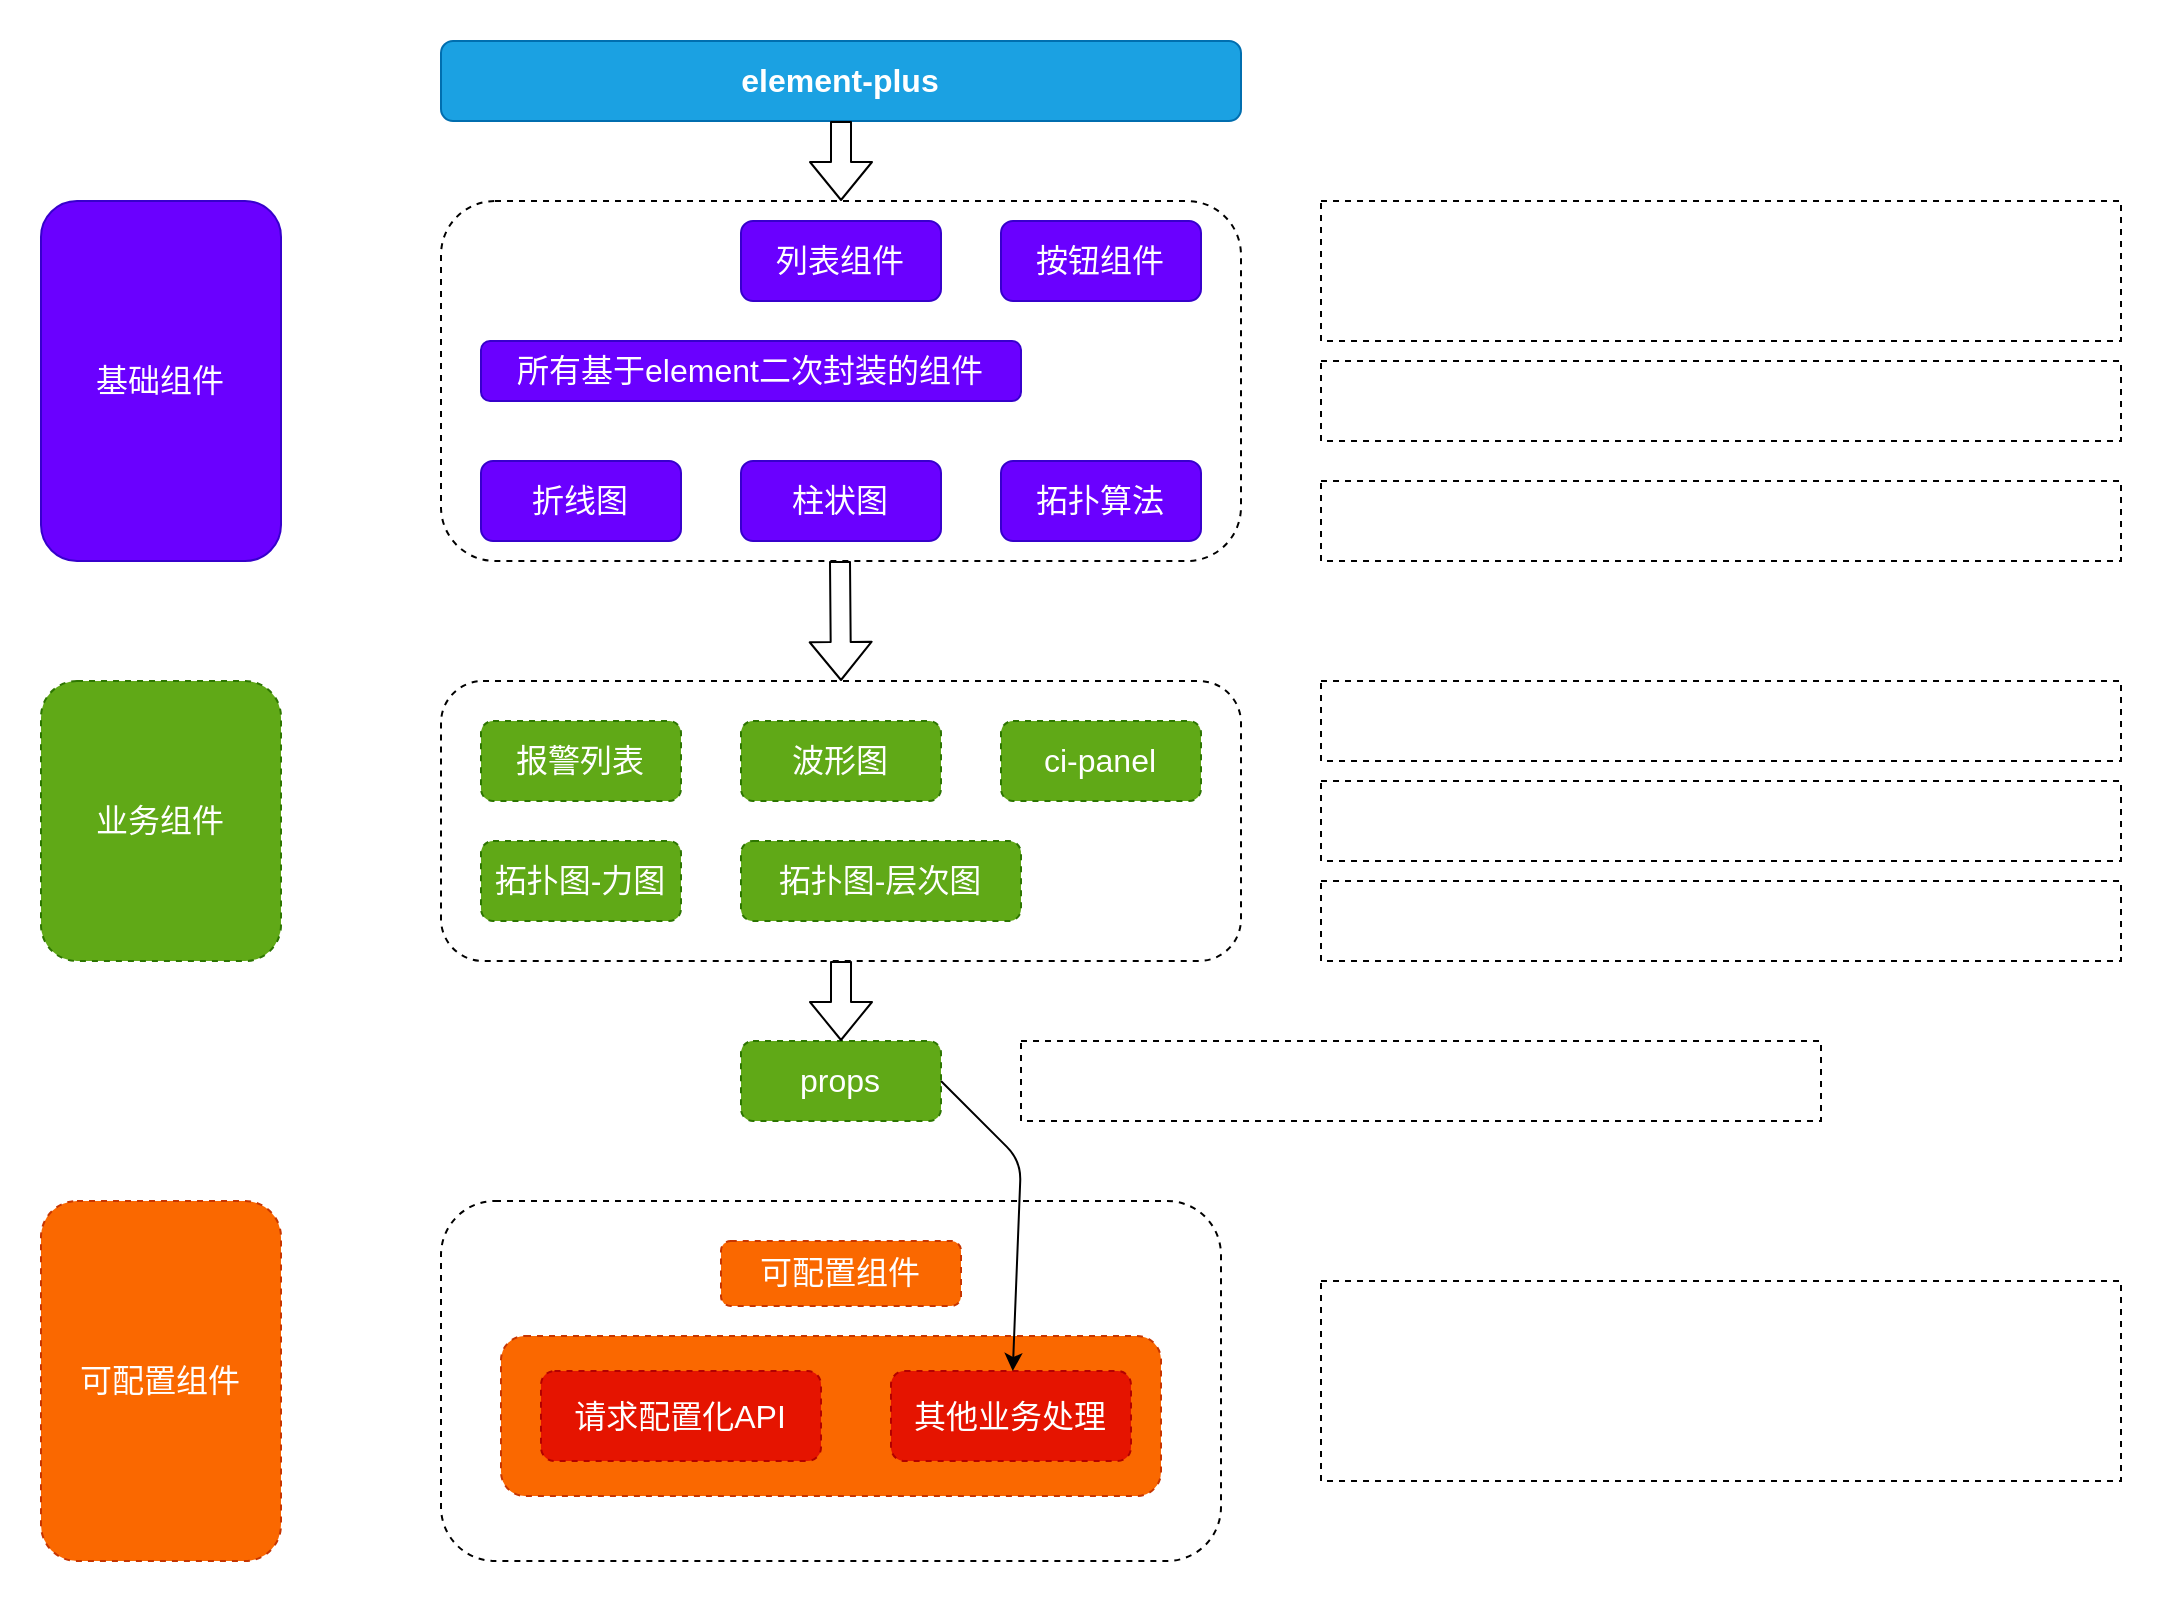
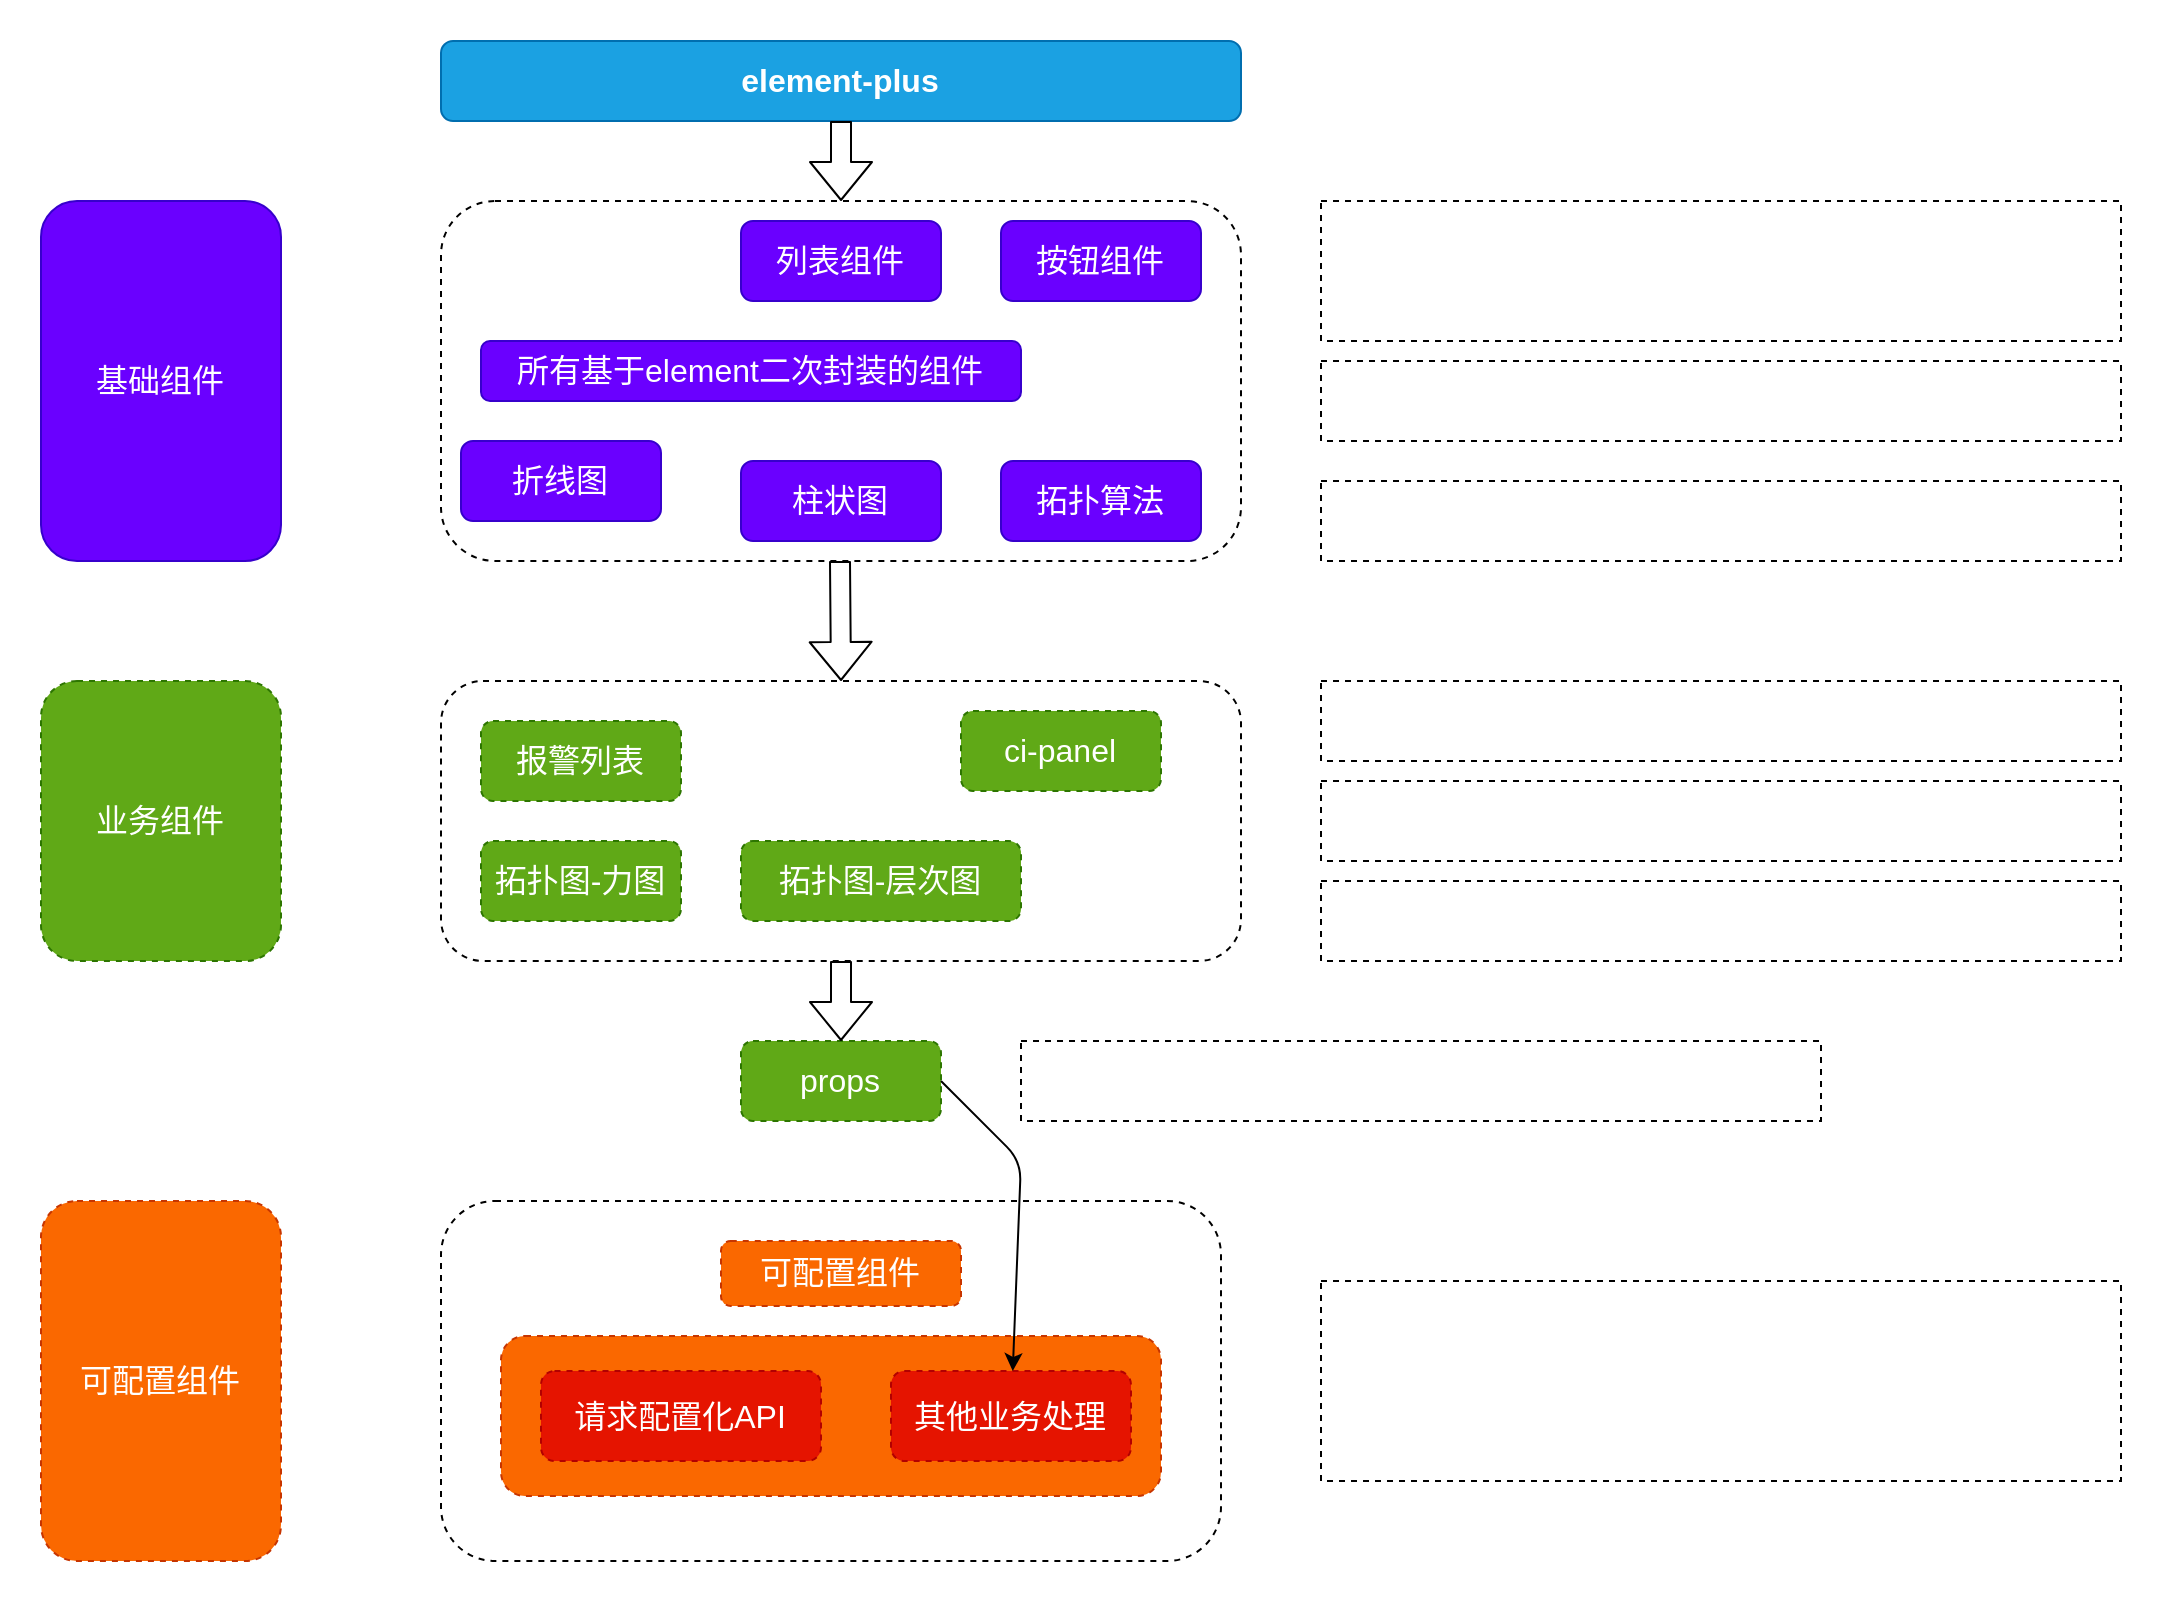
node "折线图": moved (581, 501) -> (561, 481)
node "波形图": removed
node "ci-panel": moved (1101, 761) -> (1061, 751)
